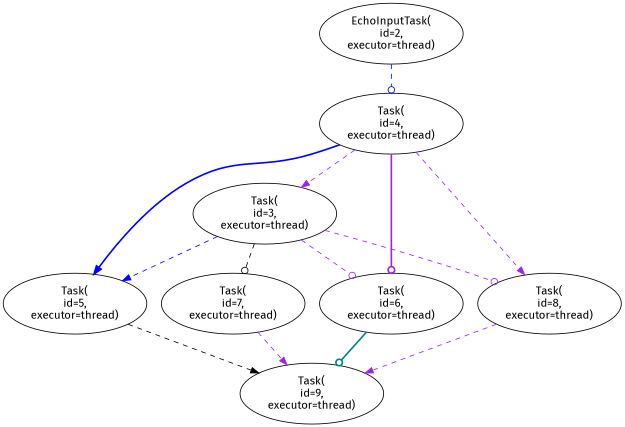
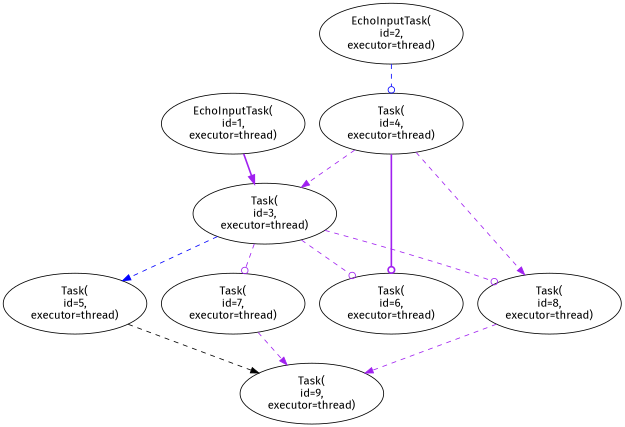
node "EchoInputTask( id=1, executor=thread)": added
edge "Task( id=4, executor=thread)" -> "Task( id=5, executor=thread)": removed
edge "Task( id=3, executor=thread)" -> "Task( id=7, executor=thread)": color black -> purple
edge "Task( id=6, executor=thread)" -> "Task( id=9, executor=thread)": removed
